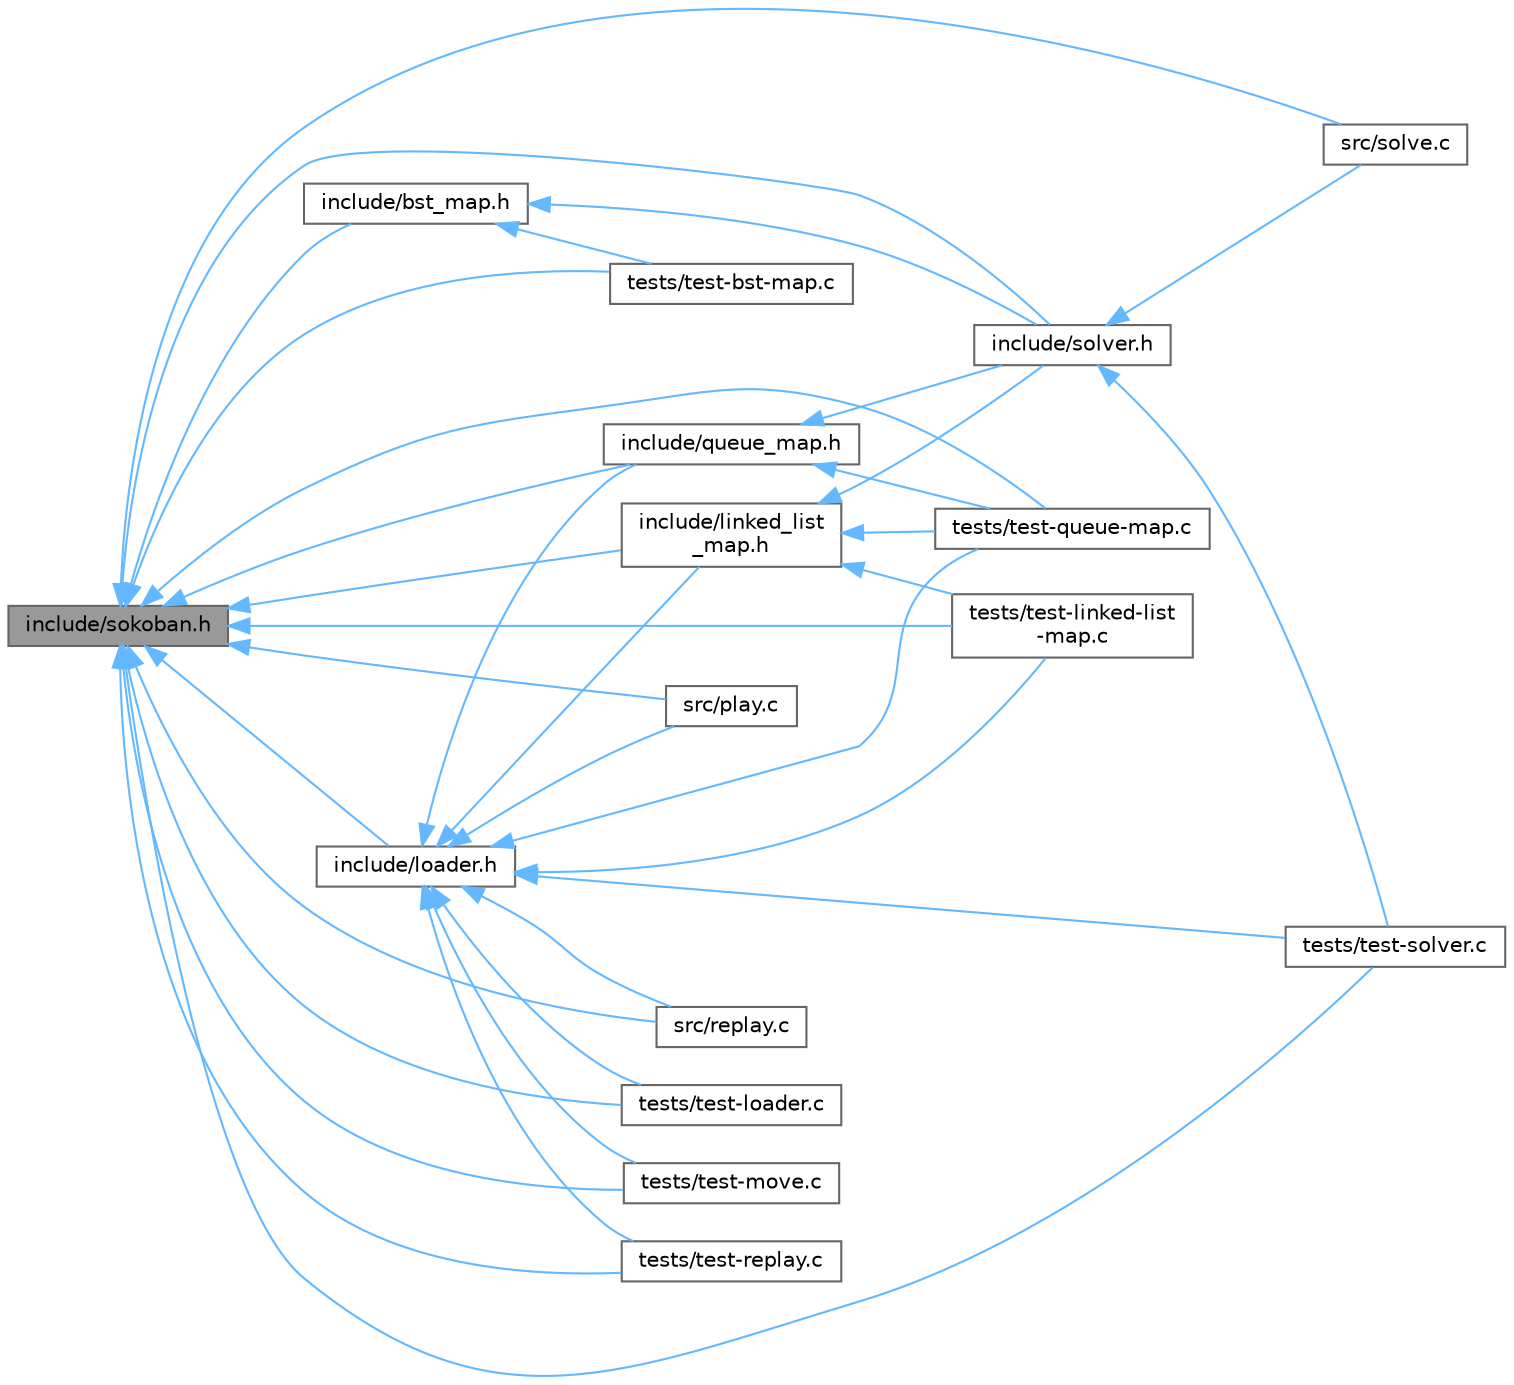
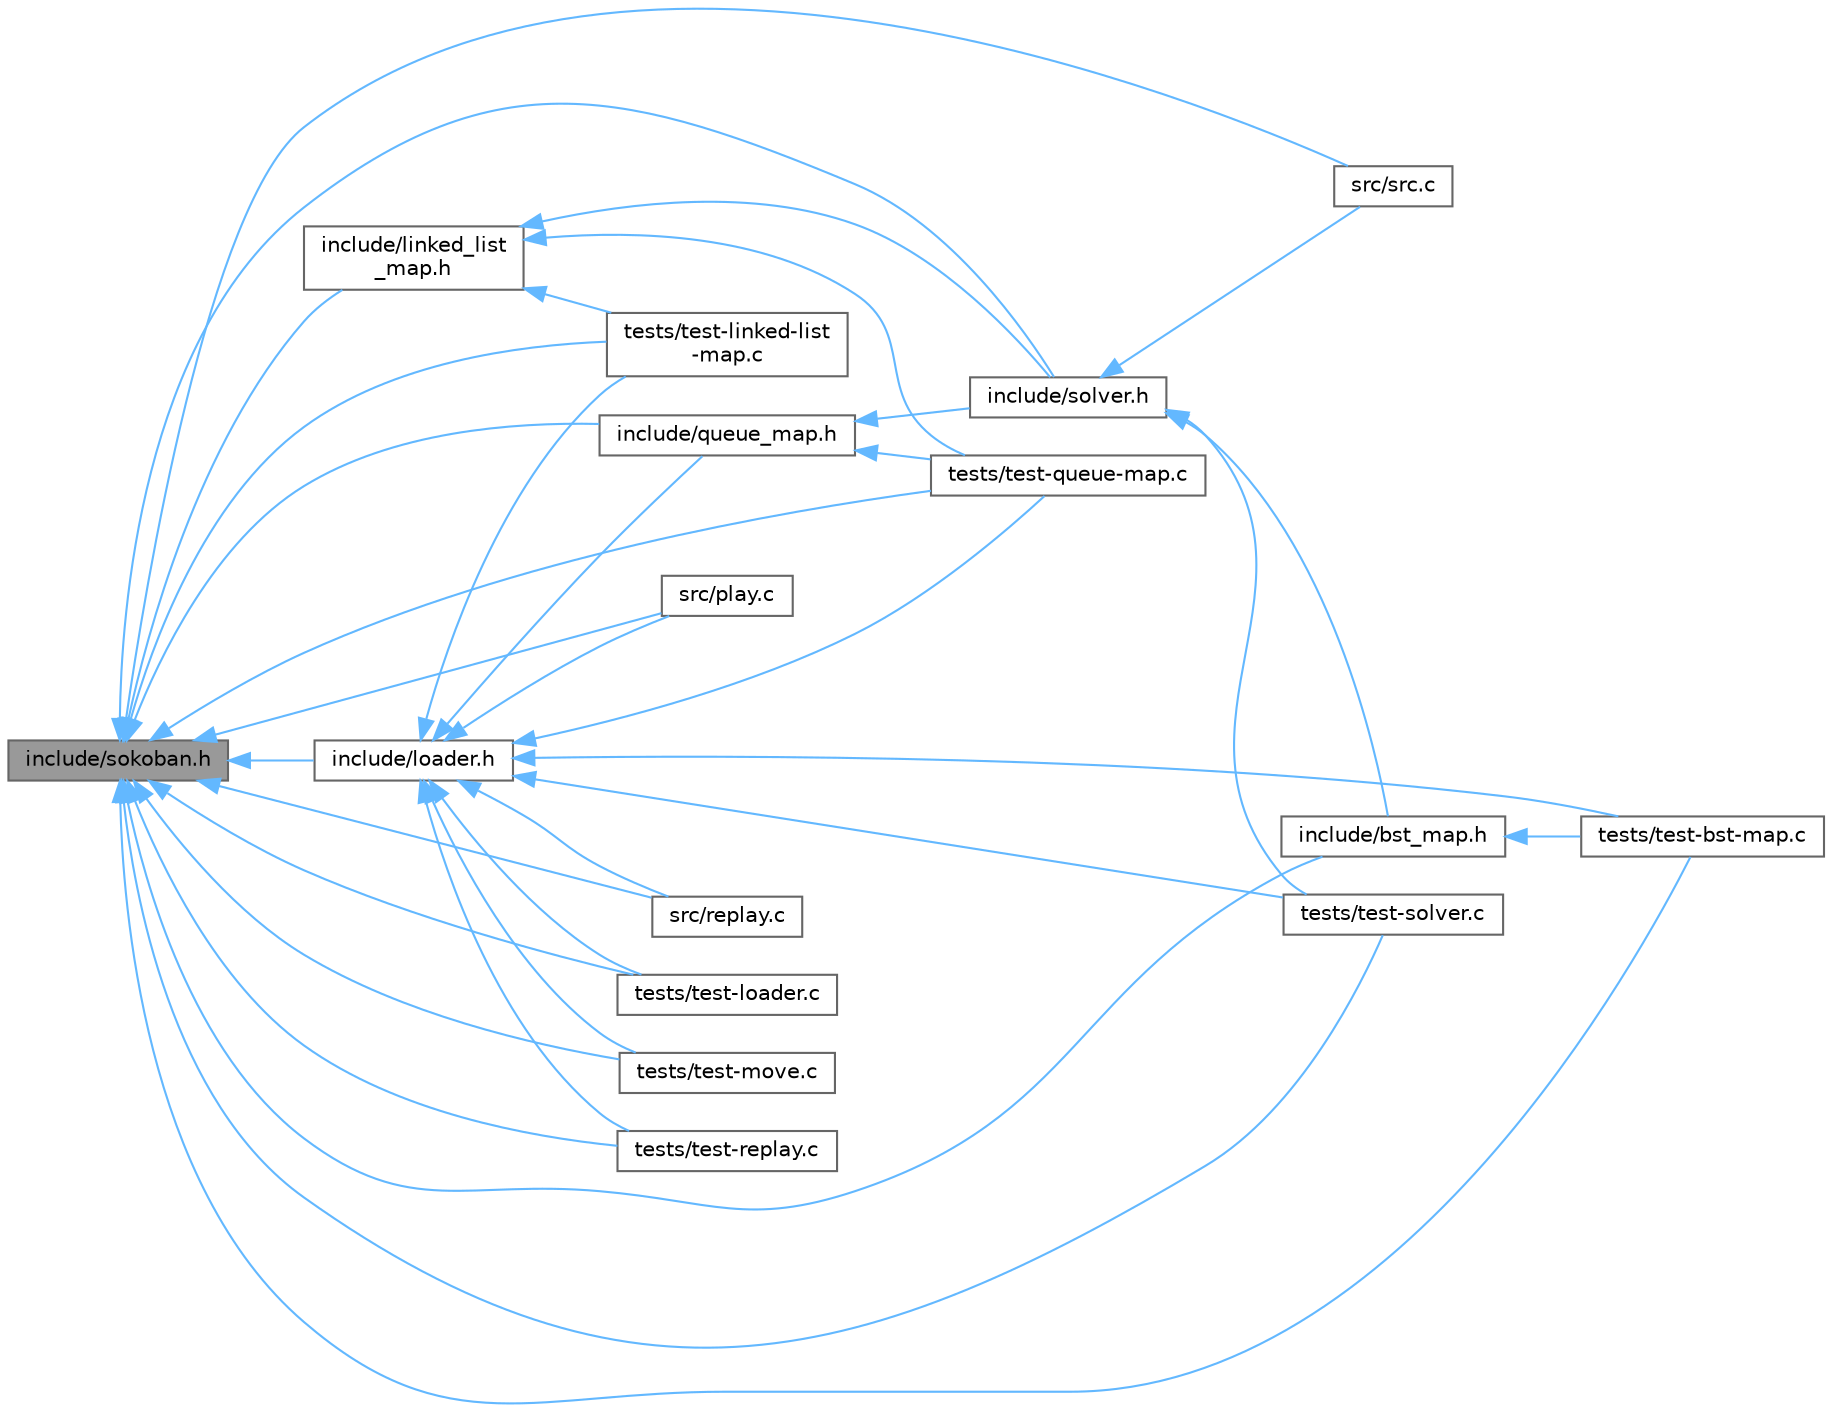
node "src/solve.c": label "src/solve.c" -> "src/src.c"
edge "include/solver.h" -> "include/bst_map.h": reversed
edge "include/linked_list _map.h" -> "include/loader.h": now "tests/test-bst-map.c" -> "include/loader.h"
